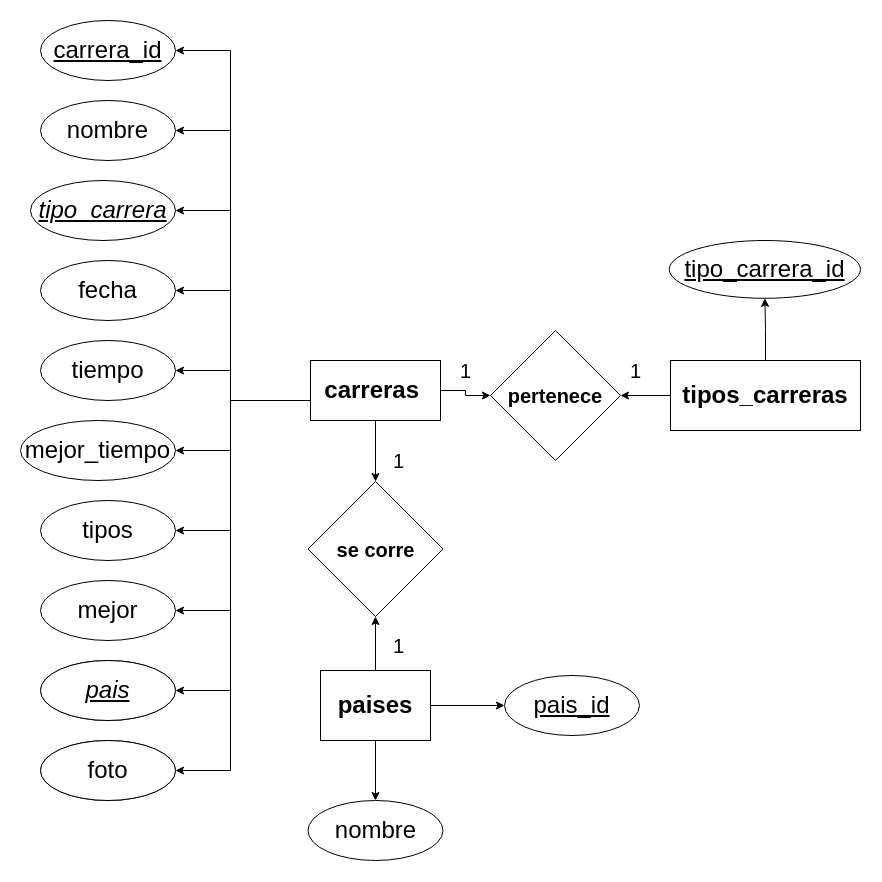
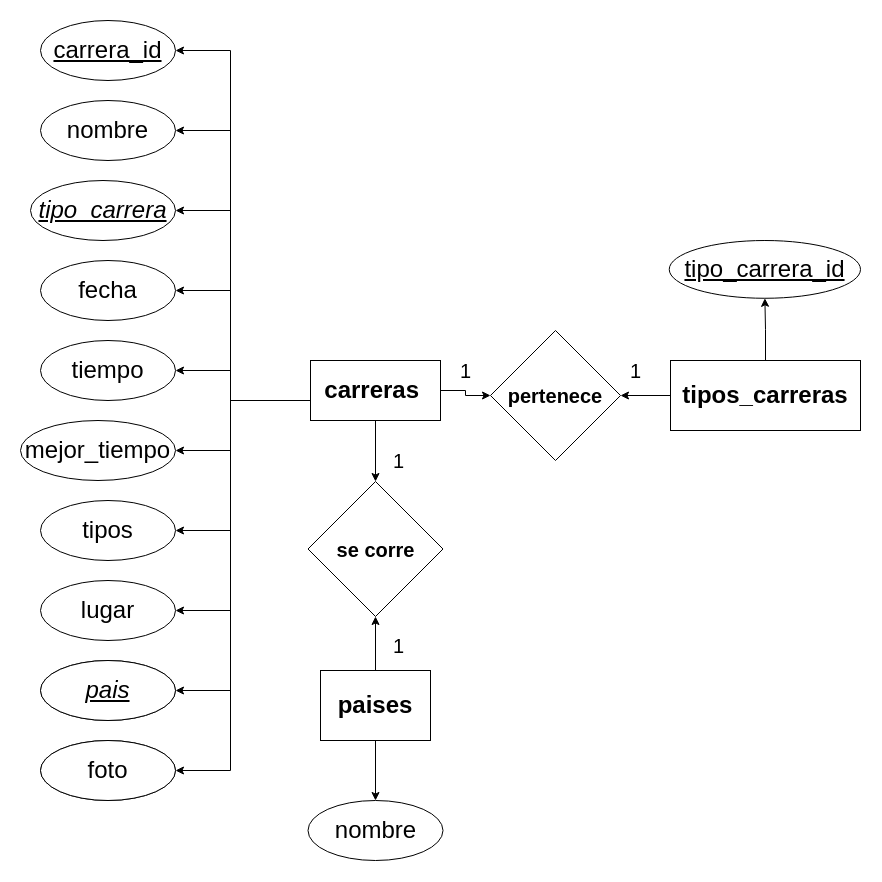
node "mejor": label "mejor" -> "lugar"
edge "paises" -> "pais_id": removed
node "pais_id": removed
